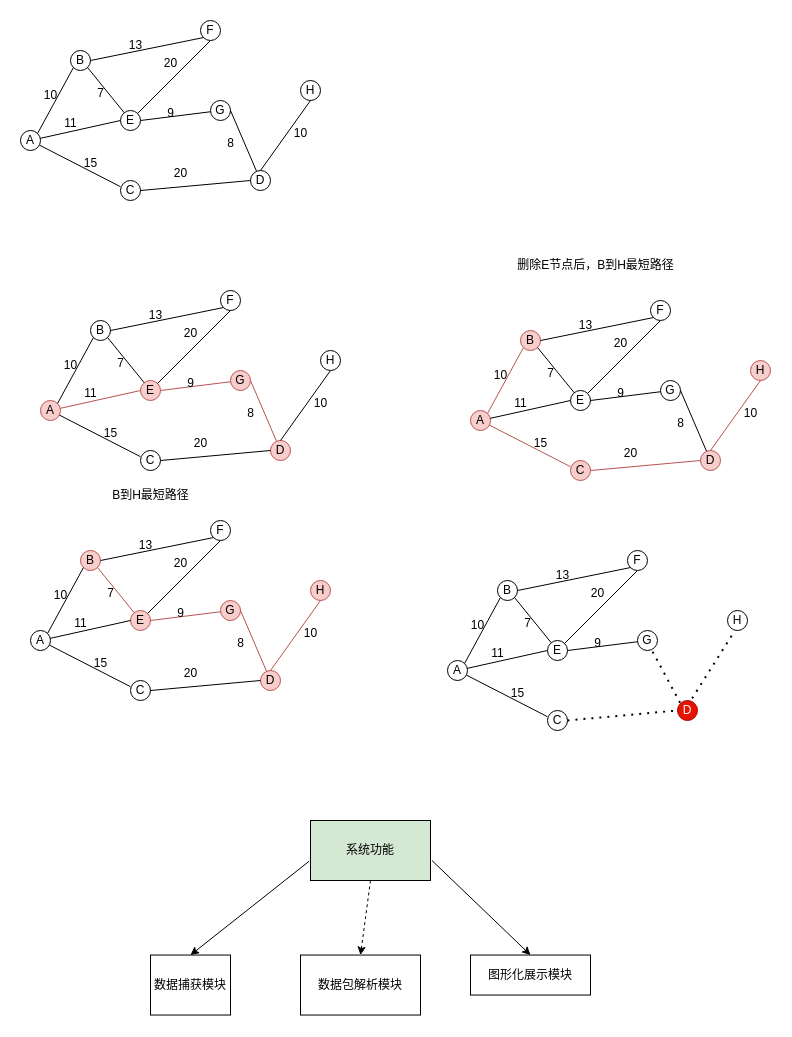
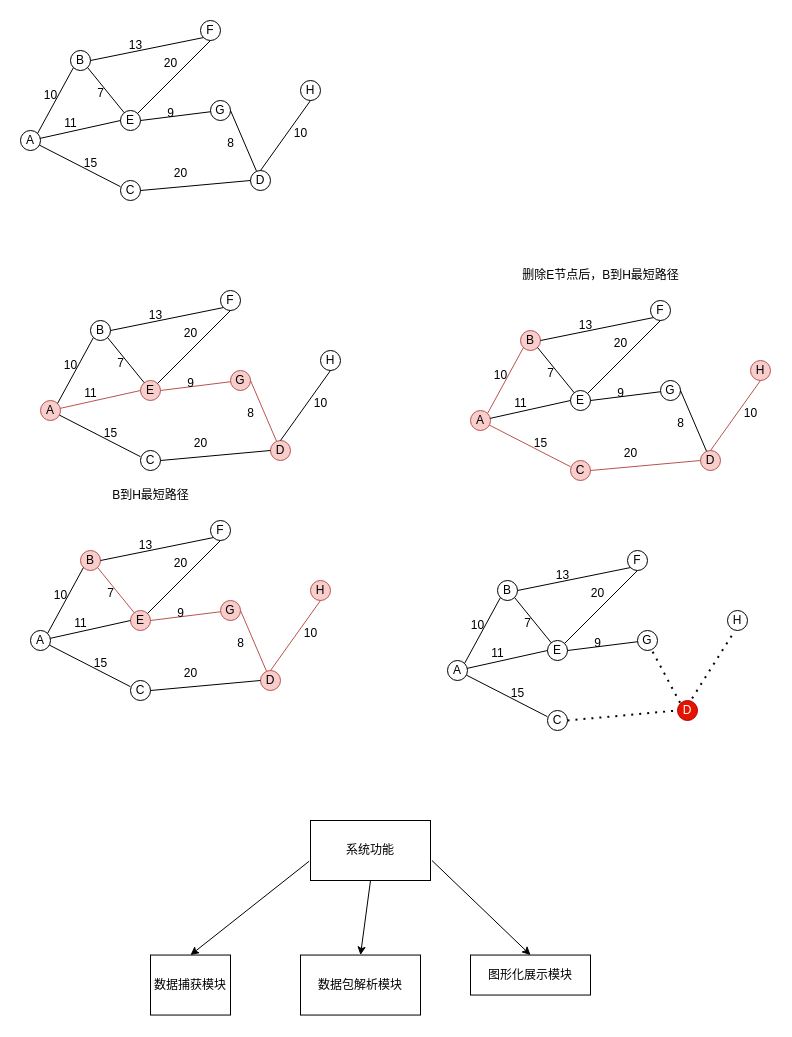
node "删除E节点后，B到H最短路径": moved (596, 266) -> (601, 276)
node "系统功能": fillcolor #d5e8d4 -> #ffffff
edge "系统功能" -> "数据包解析模块": style dashed -> solid
